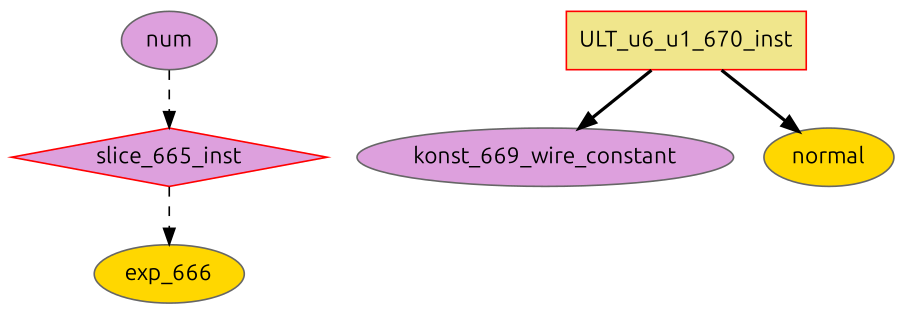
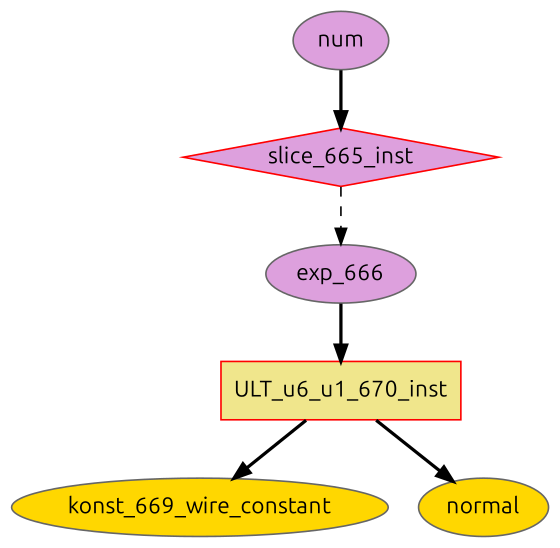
edge "num" -> "slice_665_inst": style dashed -> bold
node "konst_669_wire_constant": fillcolor plum -> gold
node "exp_666": fillcolor gold -> plum
edge "exp_666" -> "ULT_u6_u1_670_inst": added
